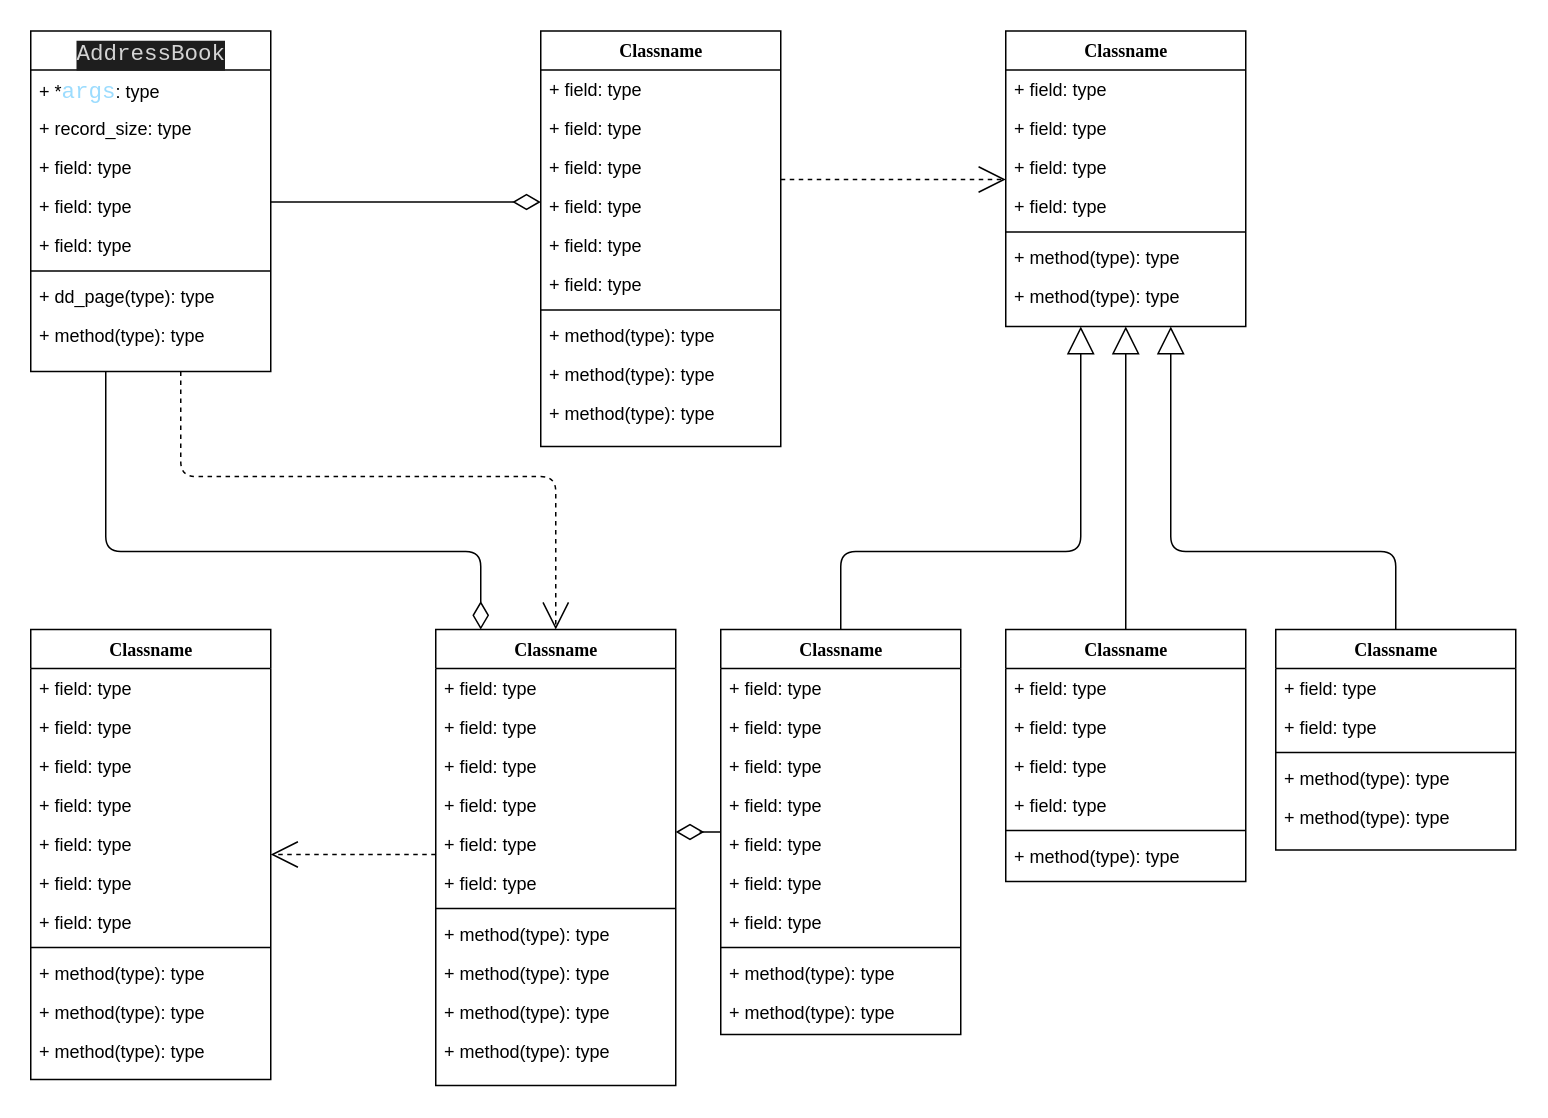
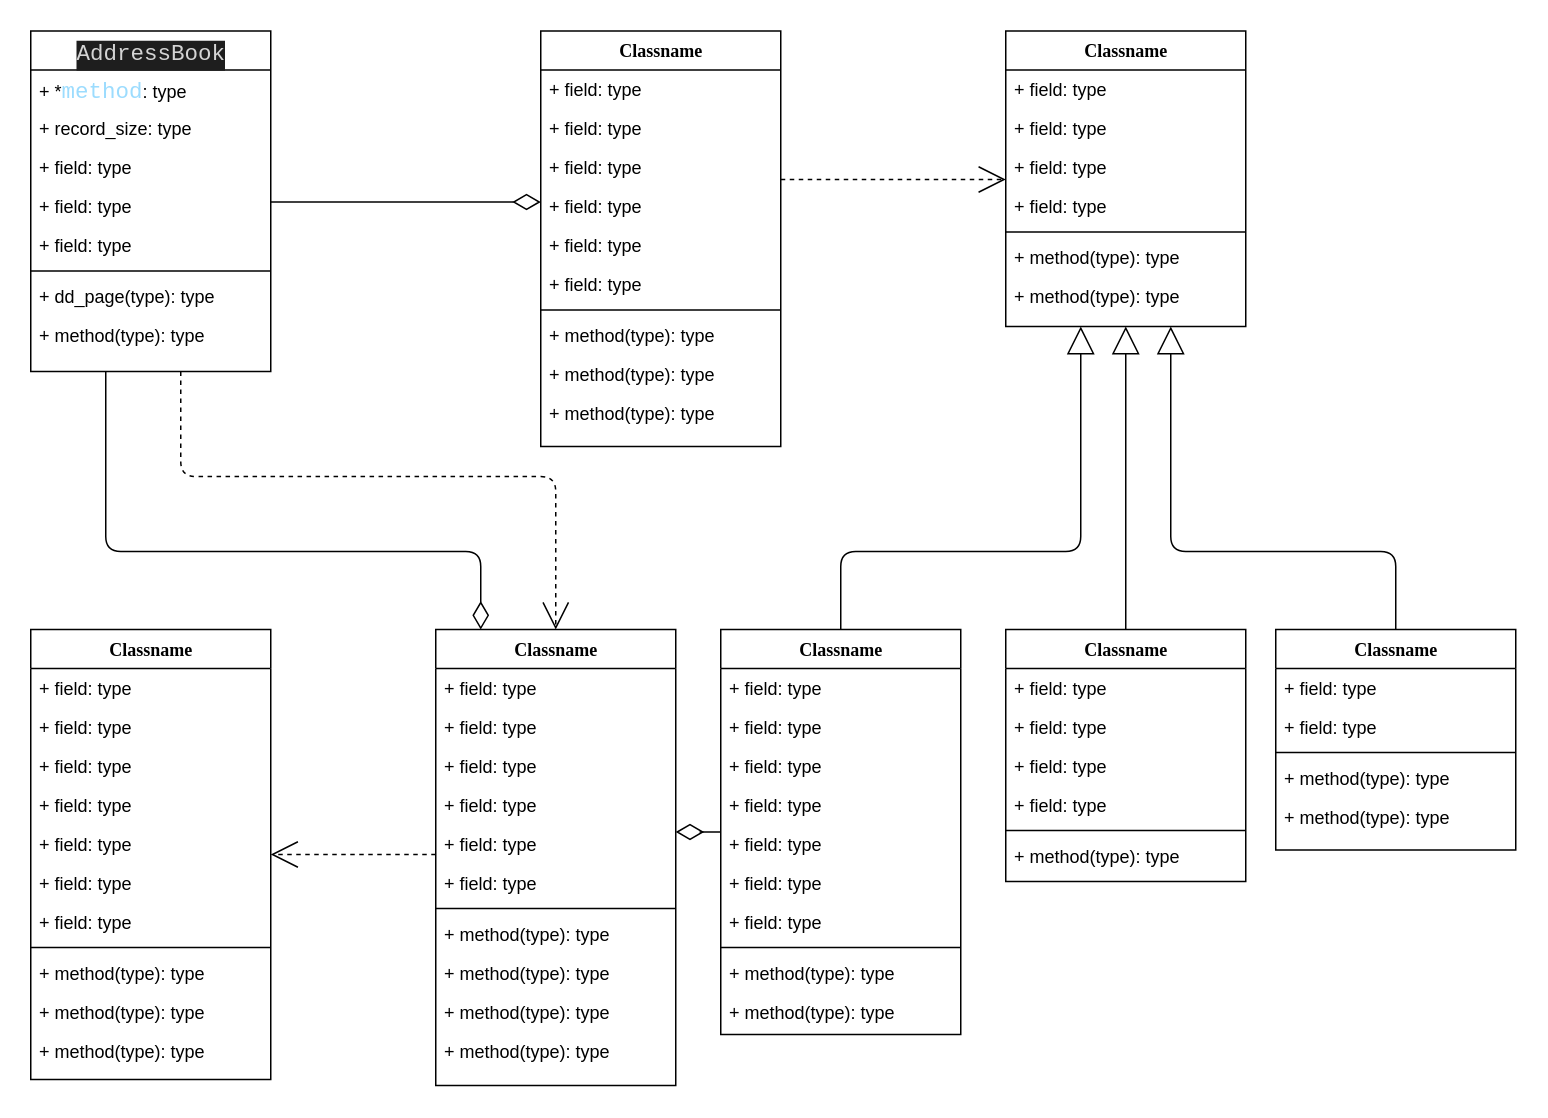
node "+ *args: type": label "+ *args: type" -> "+ *method: type"
